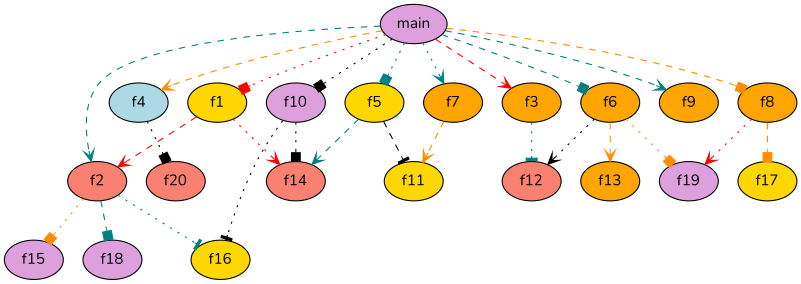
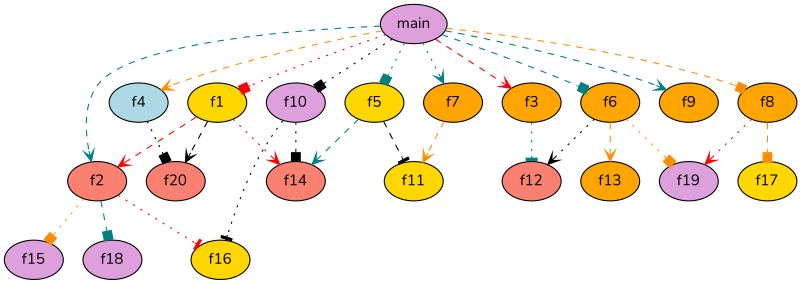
edge "f1" -> "f20": added
edge "f2" -> "f16": color teal -> red
